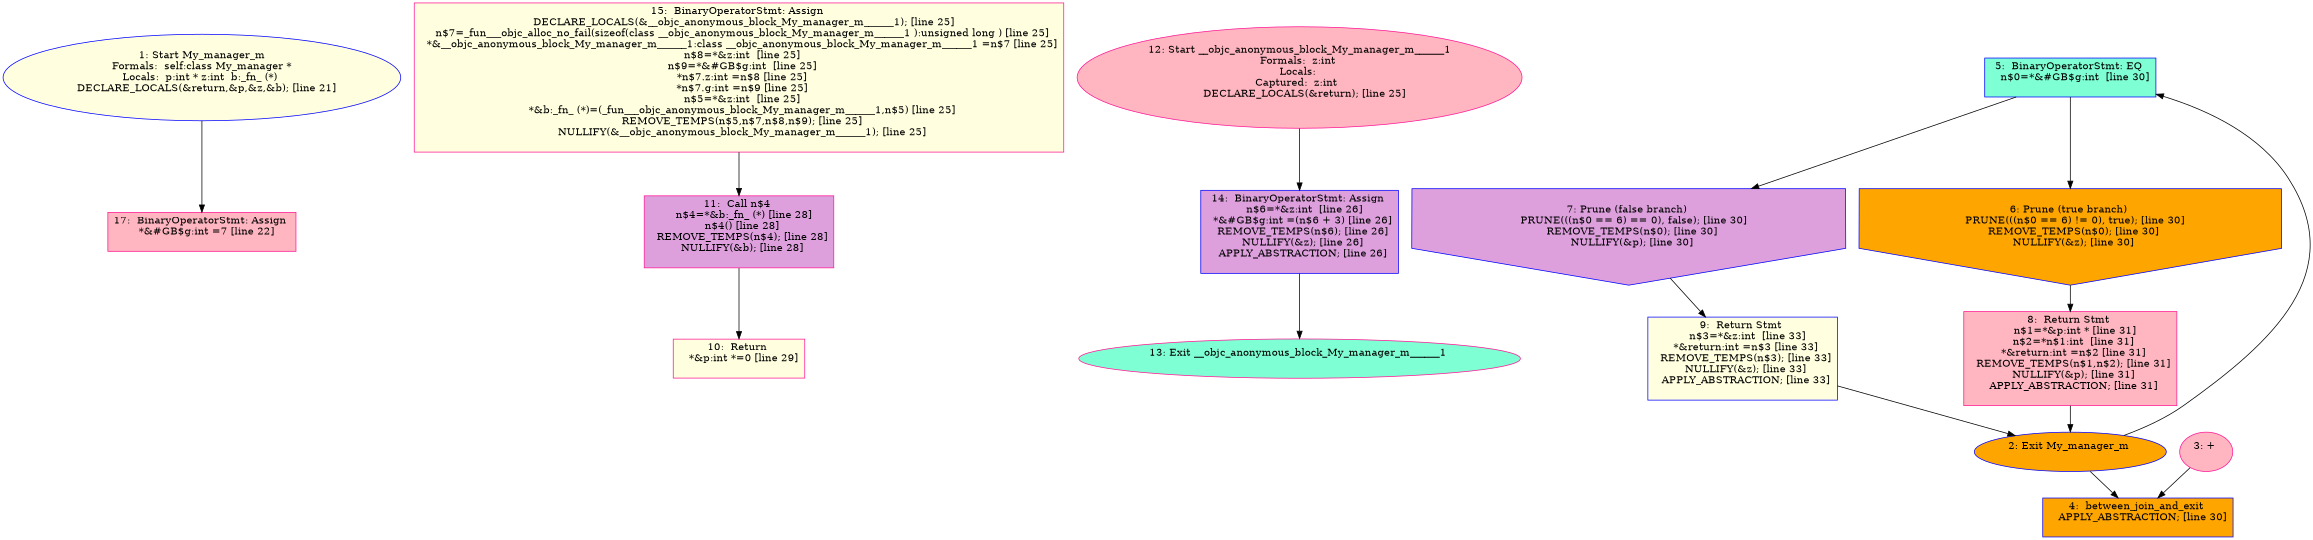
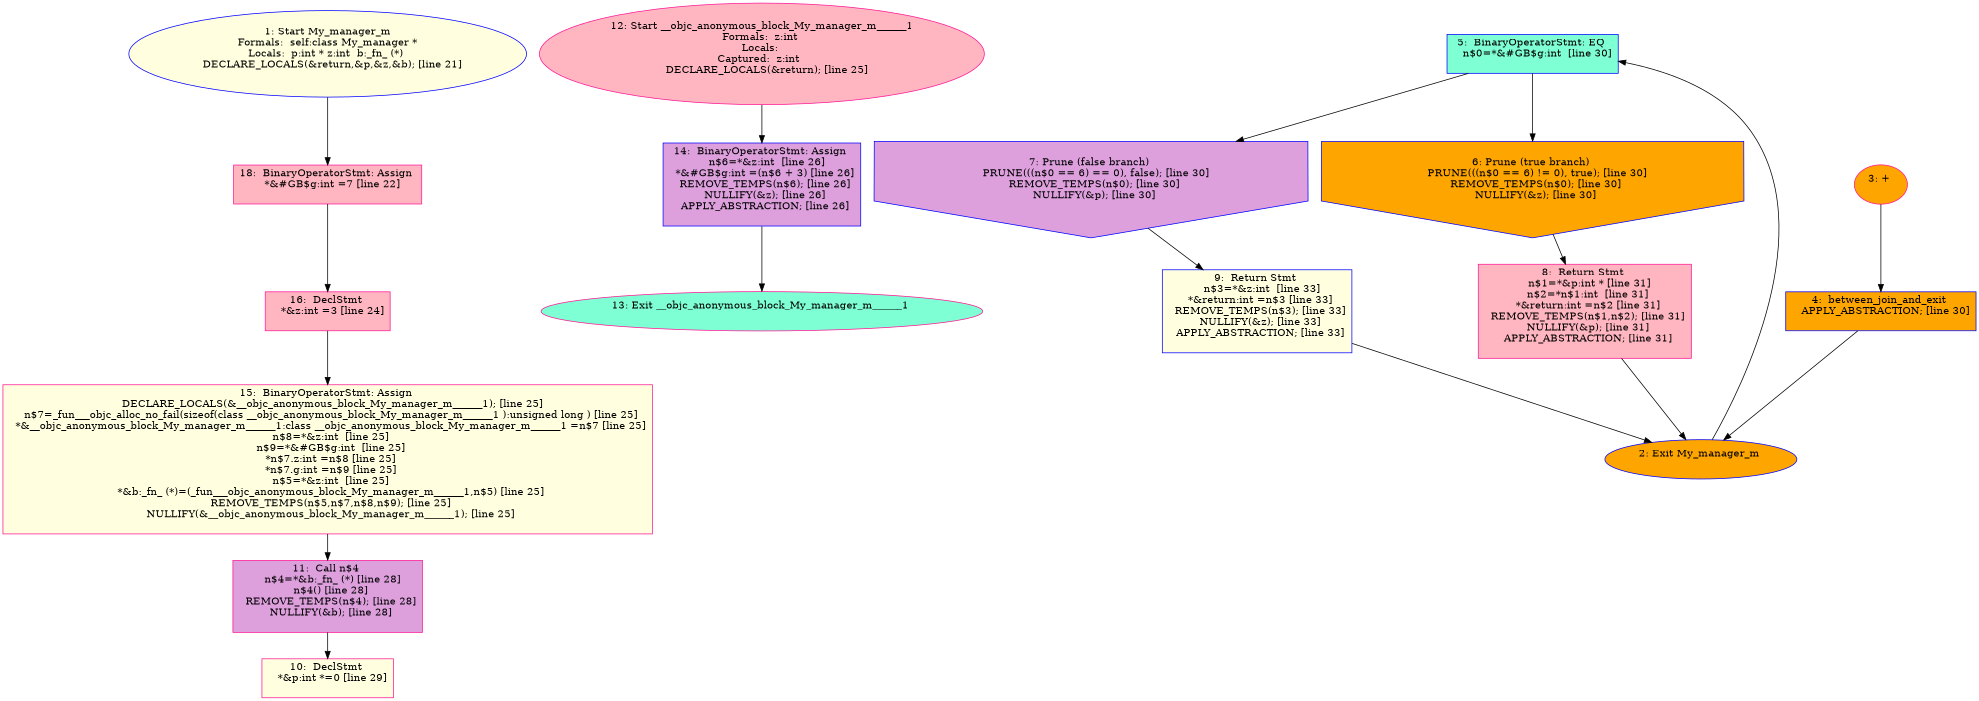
node "17:  BinaryOperatorStmt: Assign *&#GB$g:int =7 [line 22]": label "17:  BinaryOperatorStmt: Assign *&#GB$g:int =7 [line 22]" -> "18:  BinaryOperatorStmt: Assign *&#GB$g:int =7 [line 22]"
node "16:  DeclStmt *&z:int =3 [line 24]": added
node "10:  Return *&p:int *=0 [line 29]": label "10:  Return *&p:int *=0 [line 29]" -> "10:  DeclStmt *&p:int *=0 [line 29]"
node "3: +": fillcolor lightpink -> orange
edge "2: Exit My_manager_m" -> "4:  between_join_and_exit APPLY_ABSTRACTION; [line 30]": reversed
